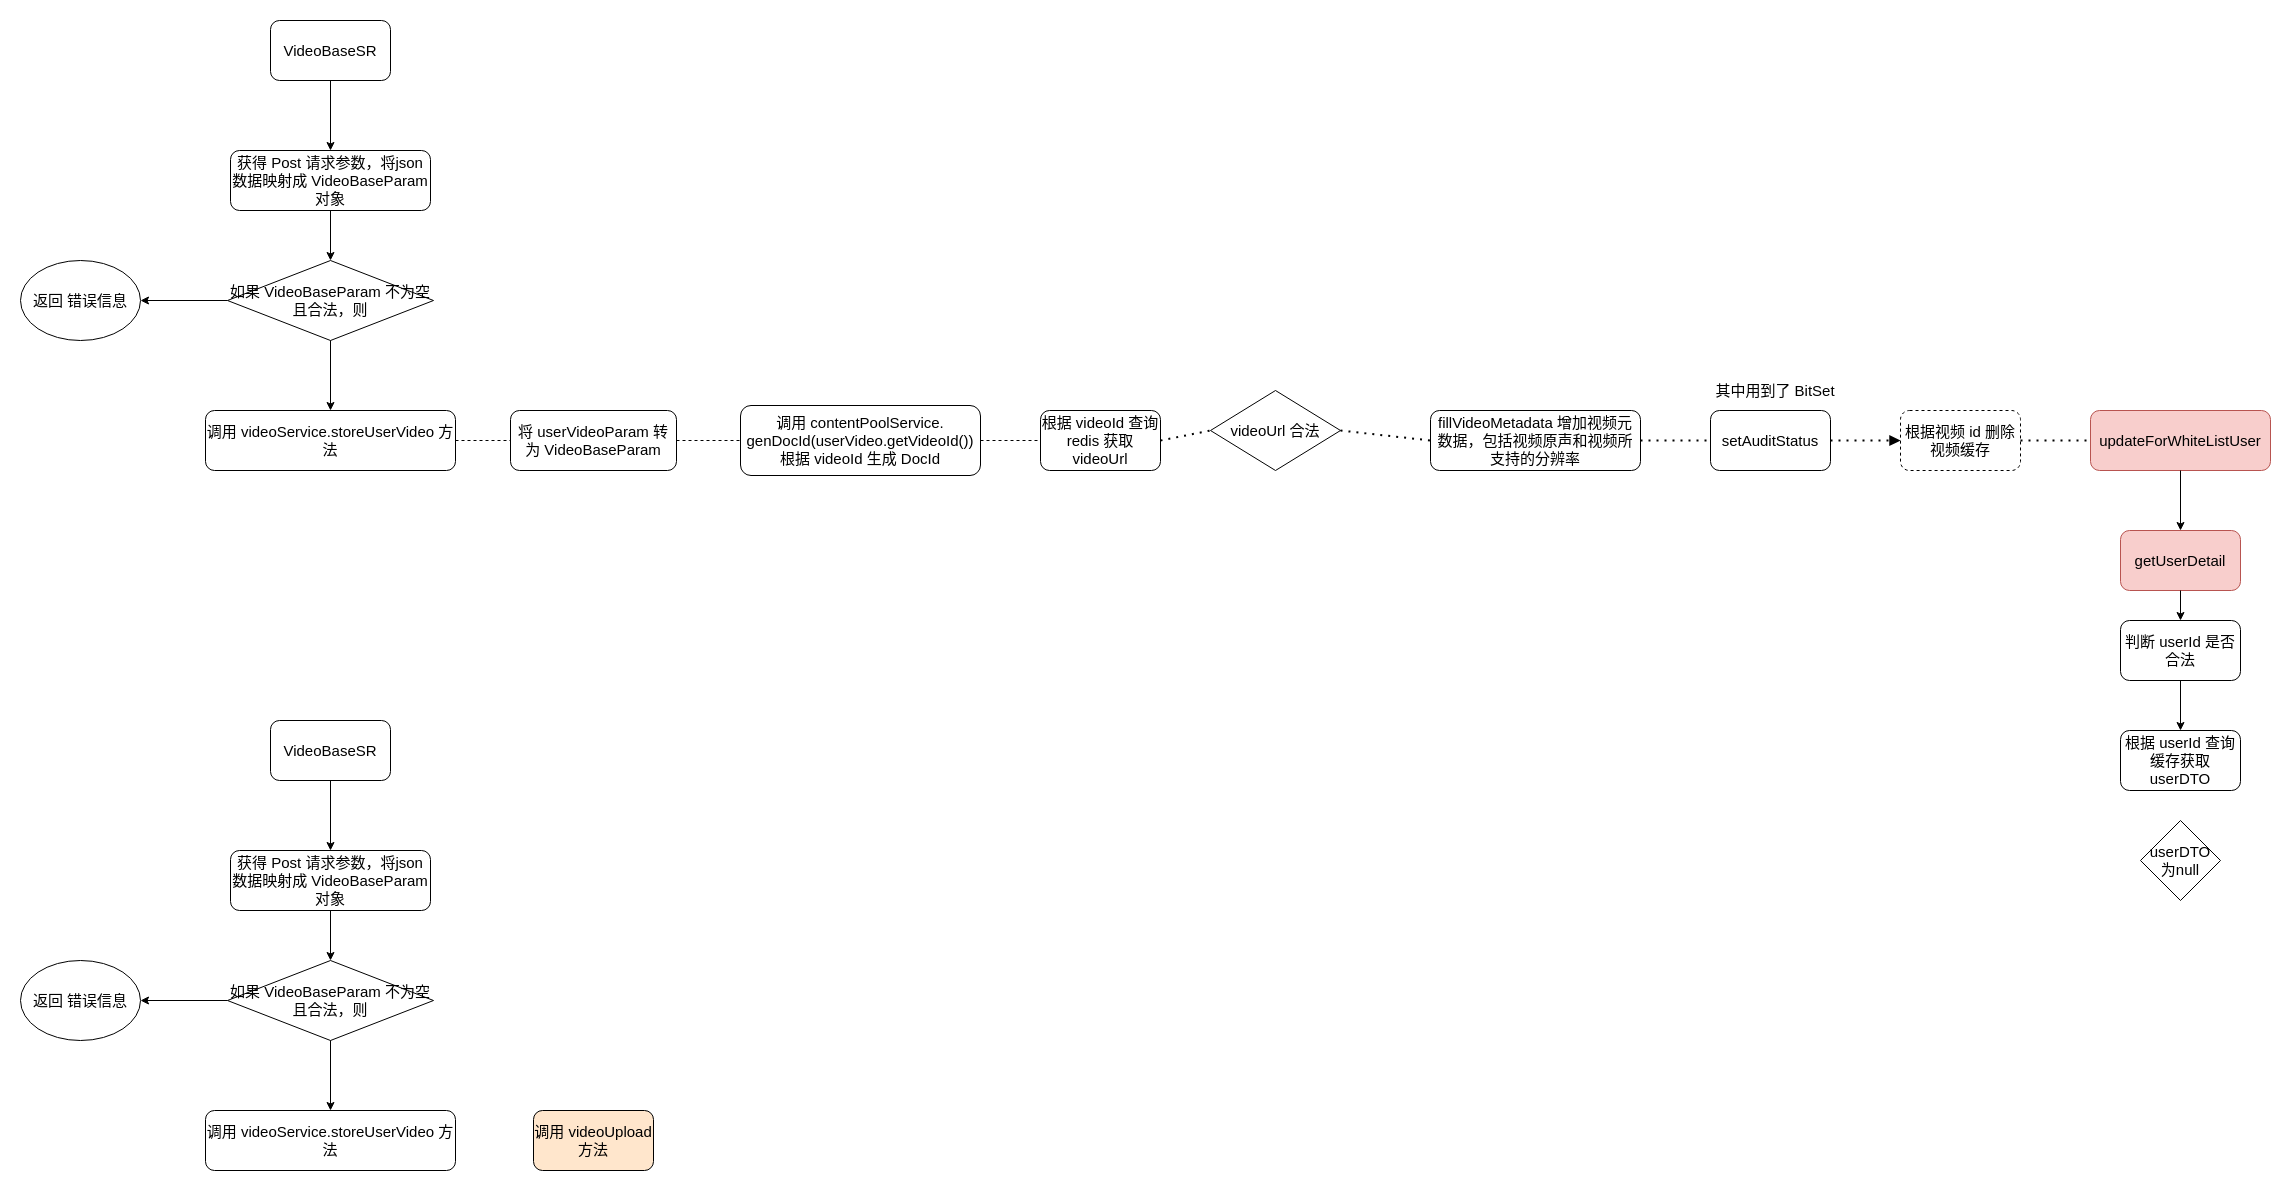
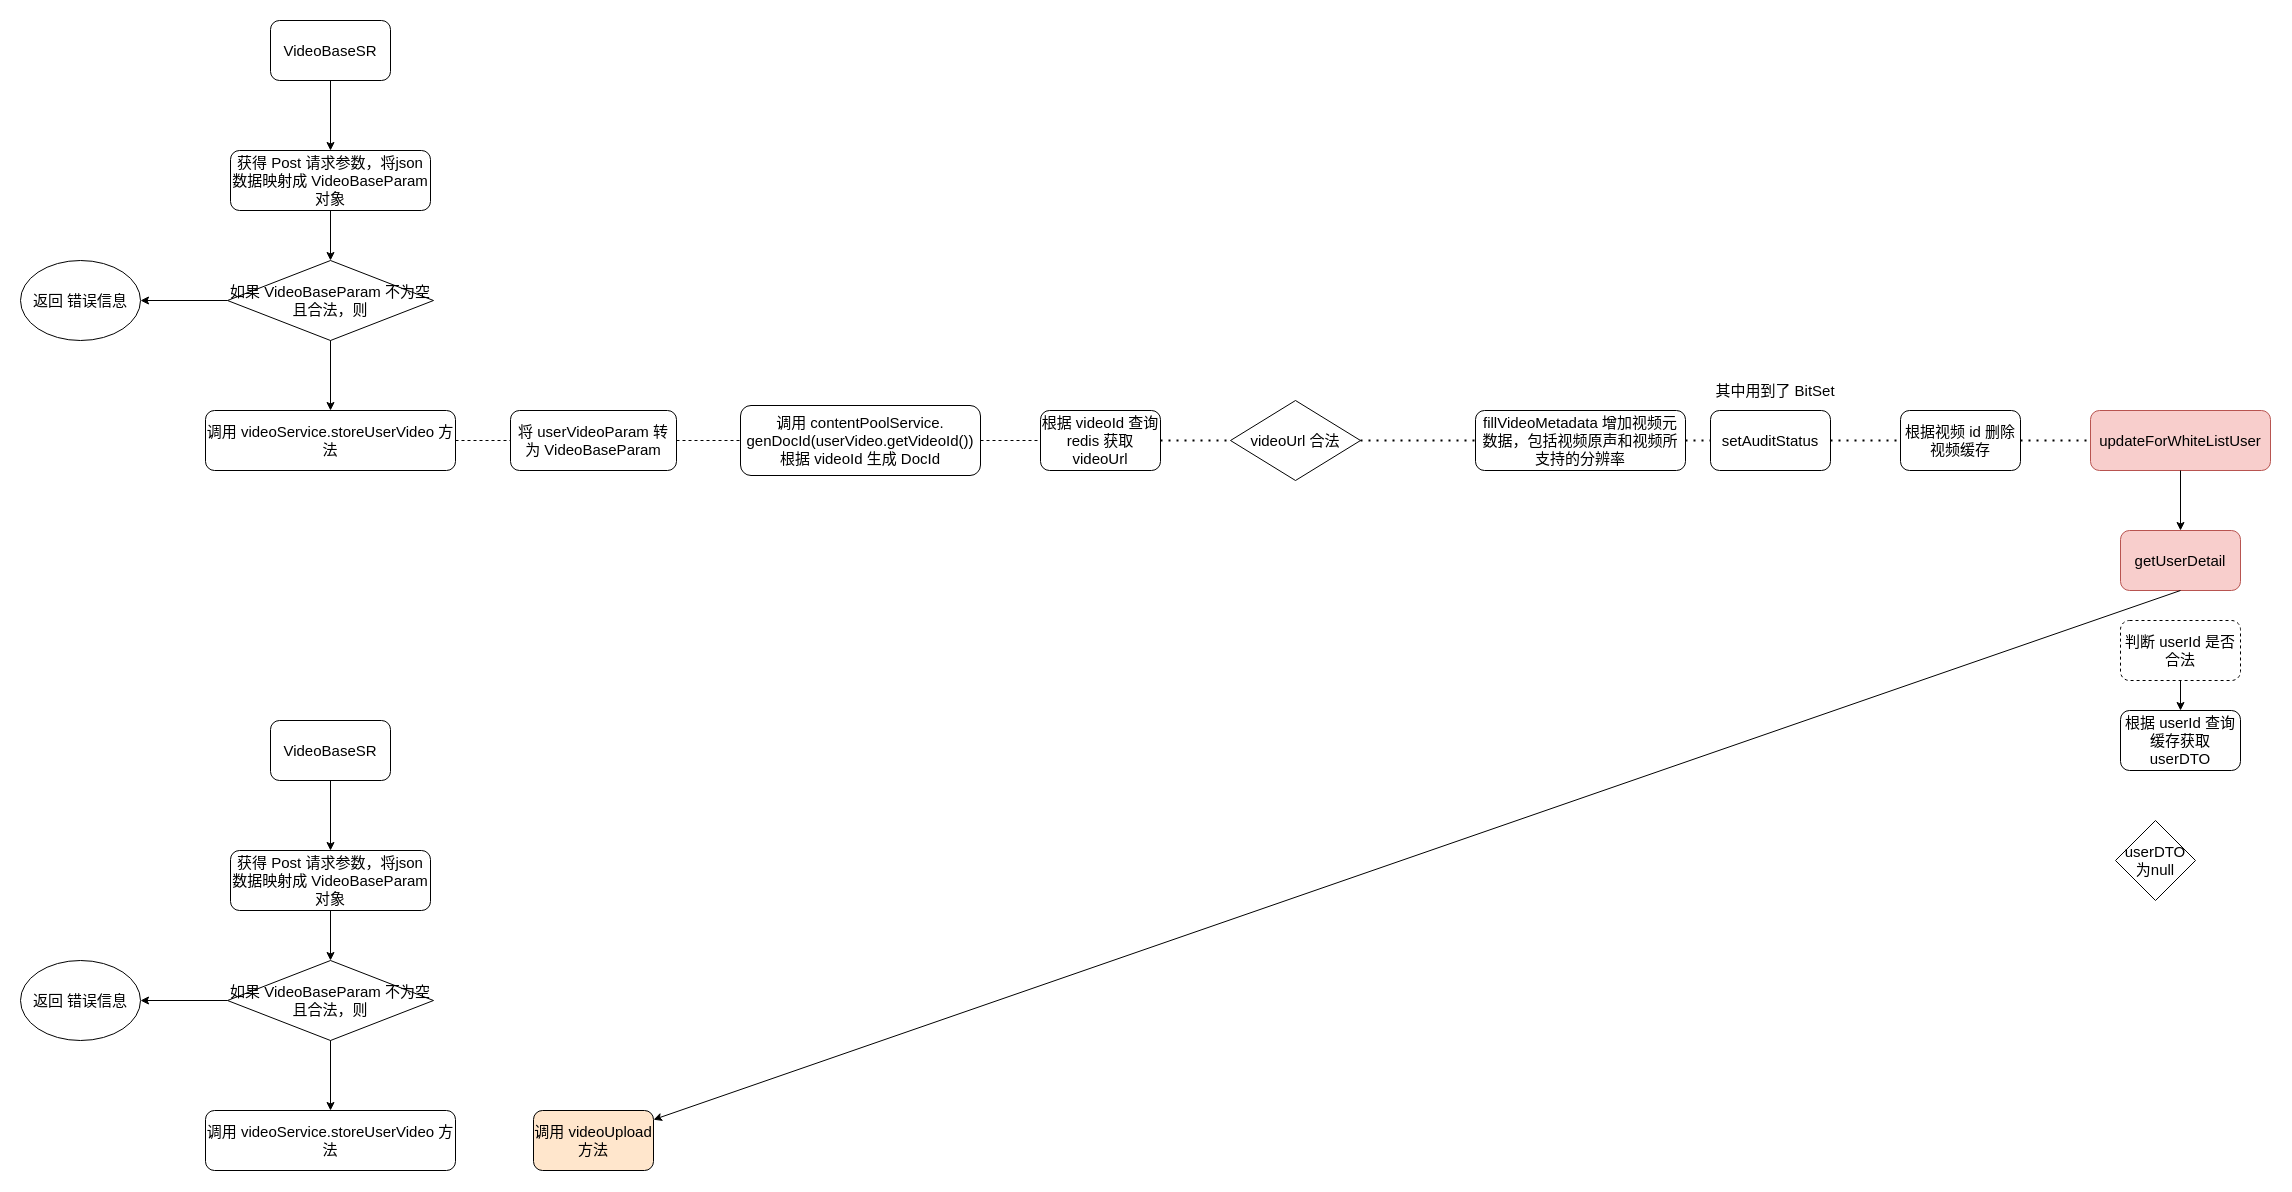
node "videoUrl 合法": moved (1276, 431) -> (1296, 441)
node "fillVideoMetadata 增加视频元数据，包括视频原声和视频所支持的分辨率": moved (1536, 441) -> (1581, 441)
edge "setAuditStatus" -> "根据视频 id 删除视频缓存": arrowhead block -> none
node "根据视频 id 删除视频缓存": style dashed -> solid
edge "getUserDetail" -> "判断 userId 是否合法": now "getUserDetail" -> "调用 videoUpload 方法"
node "判断 userId 是否合法": style solid -> dashed
node "根据 userId 查询缓存获取 userDTO": moved (2181, 761) -> (2181, 741)
node "userDTO 为null": moved (2181, 861) -> (2156, 861)
